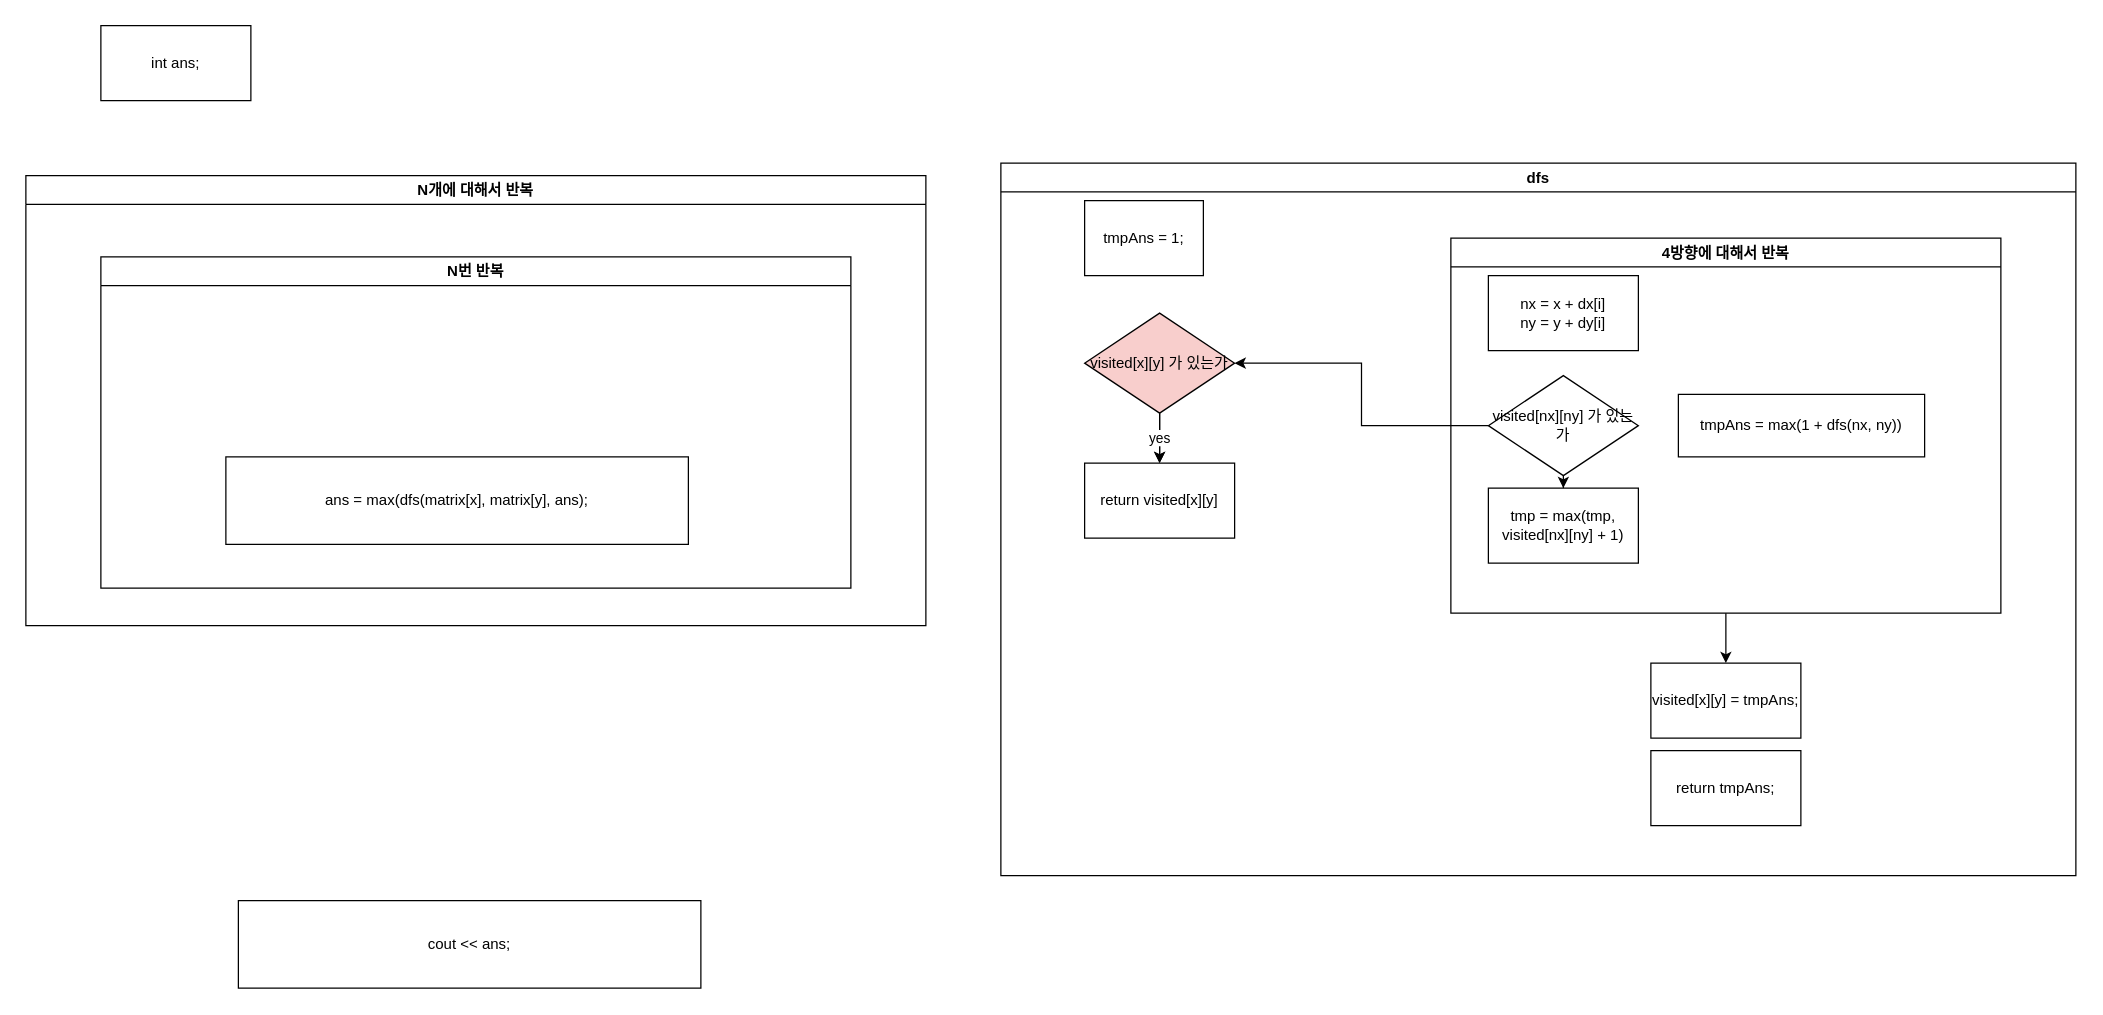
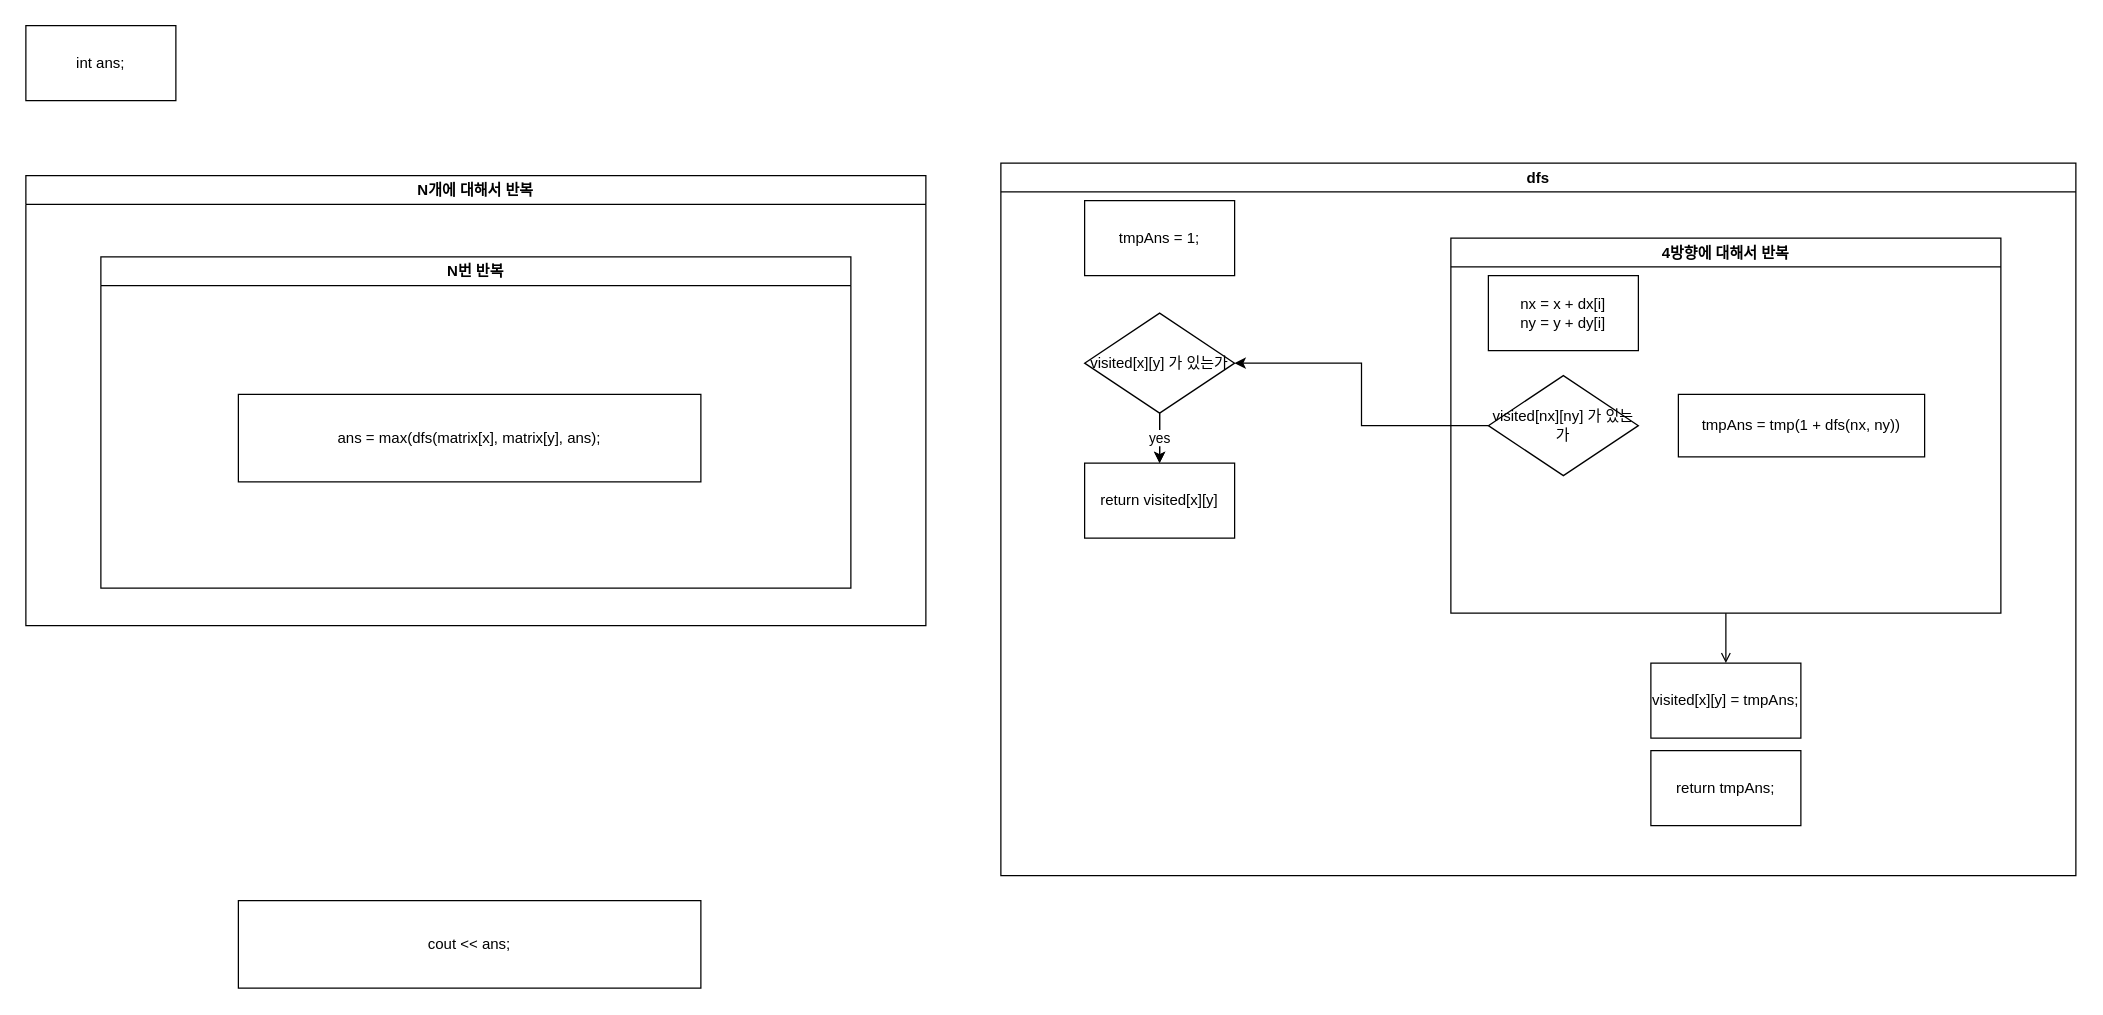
node "int ans;": moved (176, 63) -> (101, 63)
node "tmpAns = 1;": size 119x75 -> 150x75
node "visited[x][y] 가 있는가": fillcolor #f8cecc -> #ffffff
node "tmpAns = max(1 + dfs(nx, ny))": label "tmpAns = max(1 + dfs(nx, ny))" -> "tmpAns = tmp(1 + dfs(nx, ny))"
edge "visited[nx][ny] 가 있는가" -> "tmp = max(tmp, visited[nx][ny] + 1)": removed
node "ans = max(dfs(matrix[x], matrix[y], ans);": moved (457, 501) -> (469, 438)
node "tmp = max(tmp, visited[nx][ny] + 1)": removed
edge "4방향에 대해서 반복" -> "visited[x][y] = tmpAns;": arrowhead classic -> open
